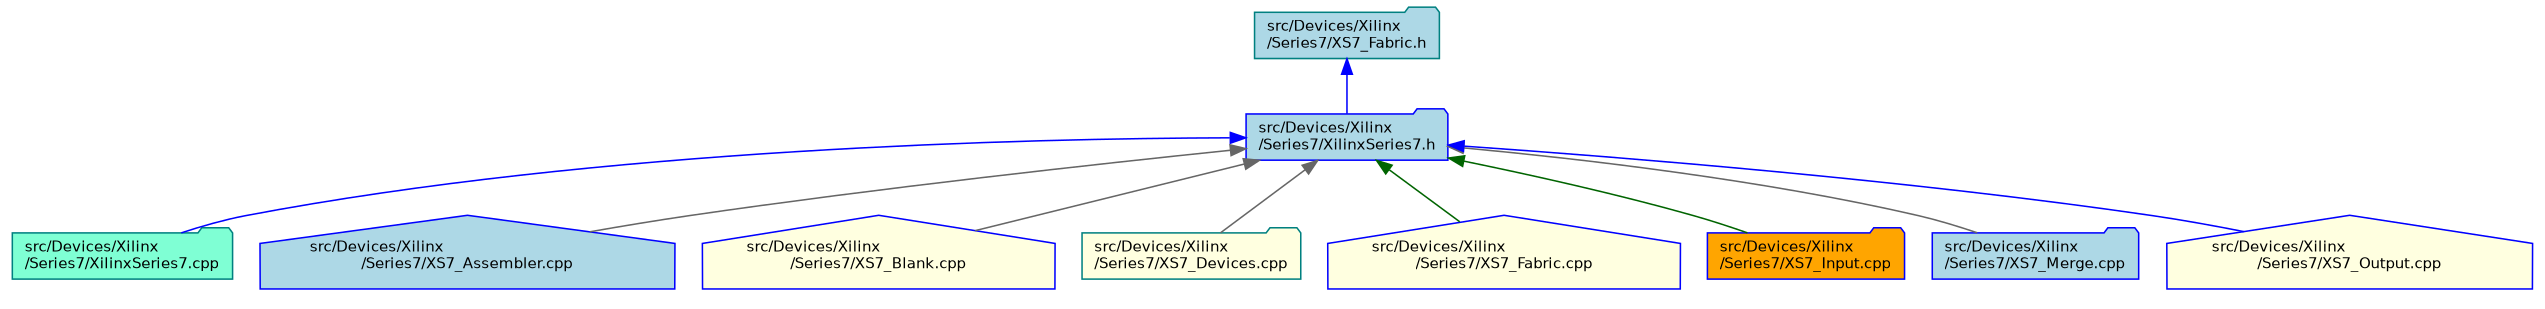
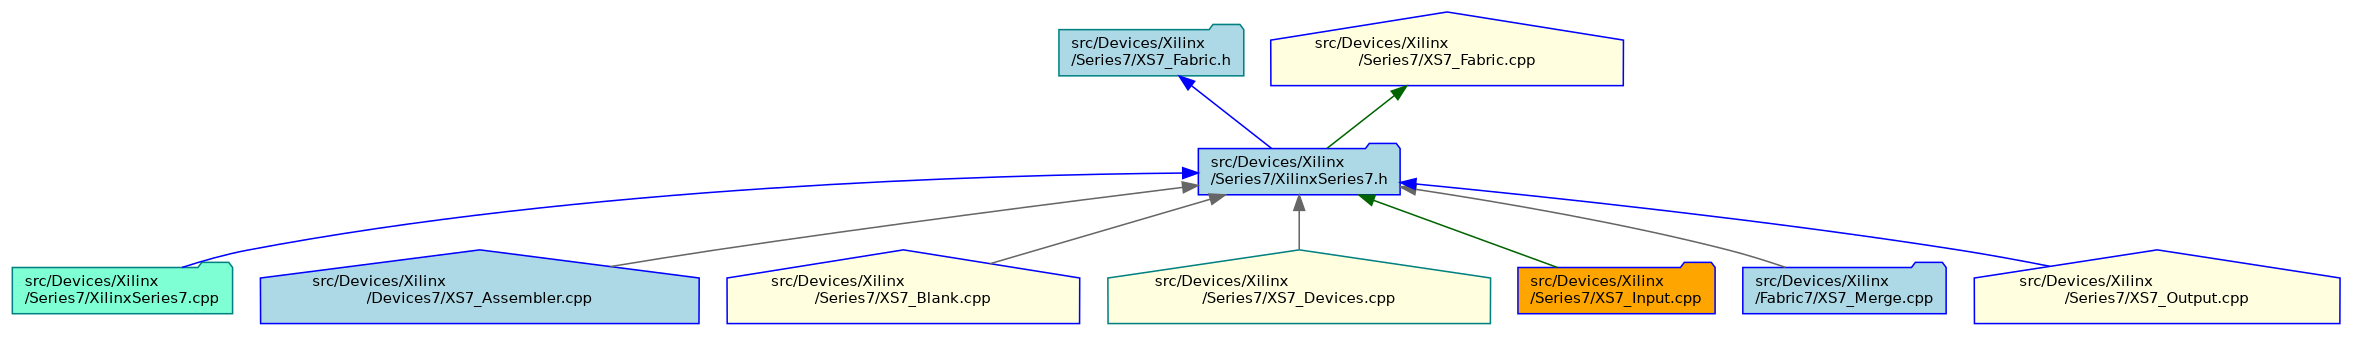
edge "src/Devices/Xilinx /Series7/XS7_Fabric.cpp" -> "src/Devices/Xilinx /Series7/XilinxSeries7.h": reversed
node "src/Devices/Xilinx /Series7/XS7_Assembler.cpp": label "src/Devices/Xilinx /Series7/XS7_Assembler.cpp" -> "src/Devices/Xilinx /Devices7/XS7_Assembler.cpp"
node "src/Devices/Xilinx /Series7/XS7_Devices.cpp": shape folder -> house
node "src/Devices/Xilinx /Series7/XS7_Merge.cpp": label "src/Devices/Xilinx /Series7/XS7_Merge.cpp" -> "src/Devices/Xilinx /Fabric7/XS7_Merge.cpp"
